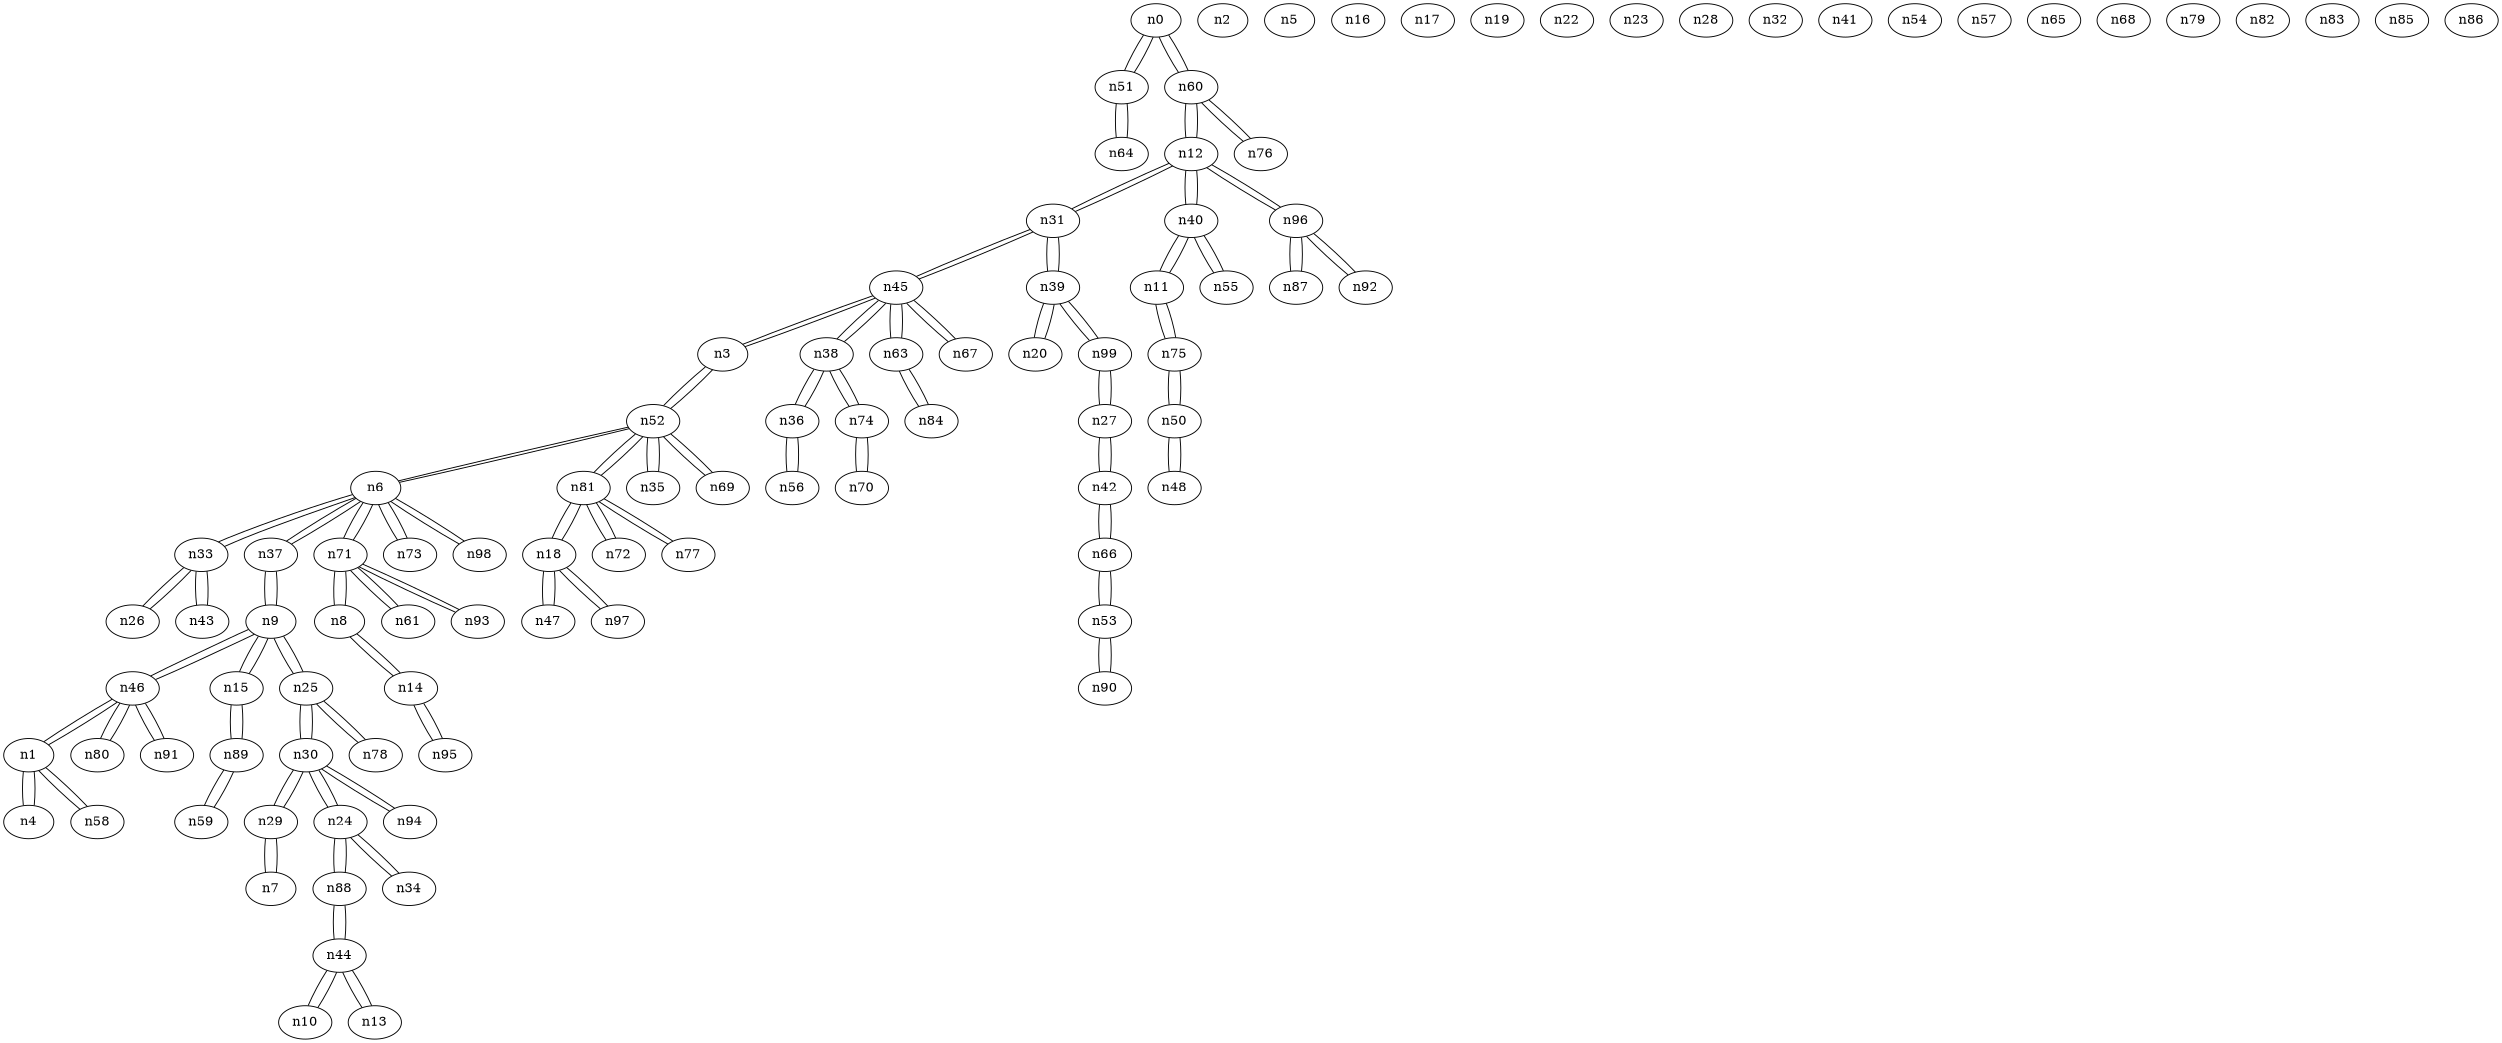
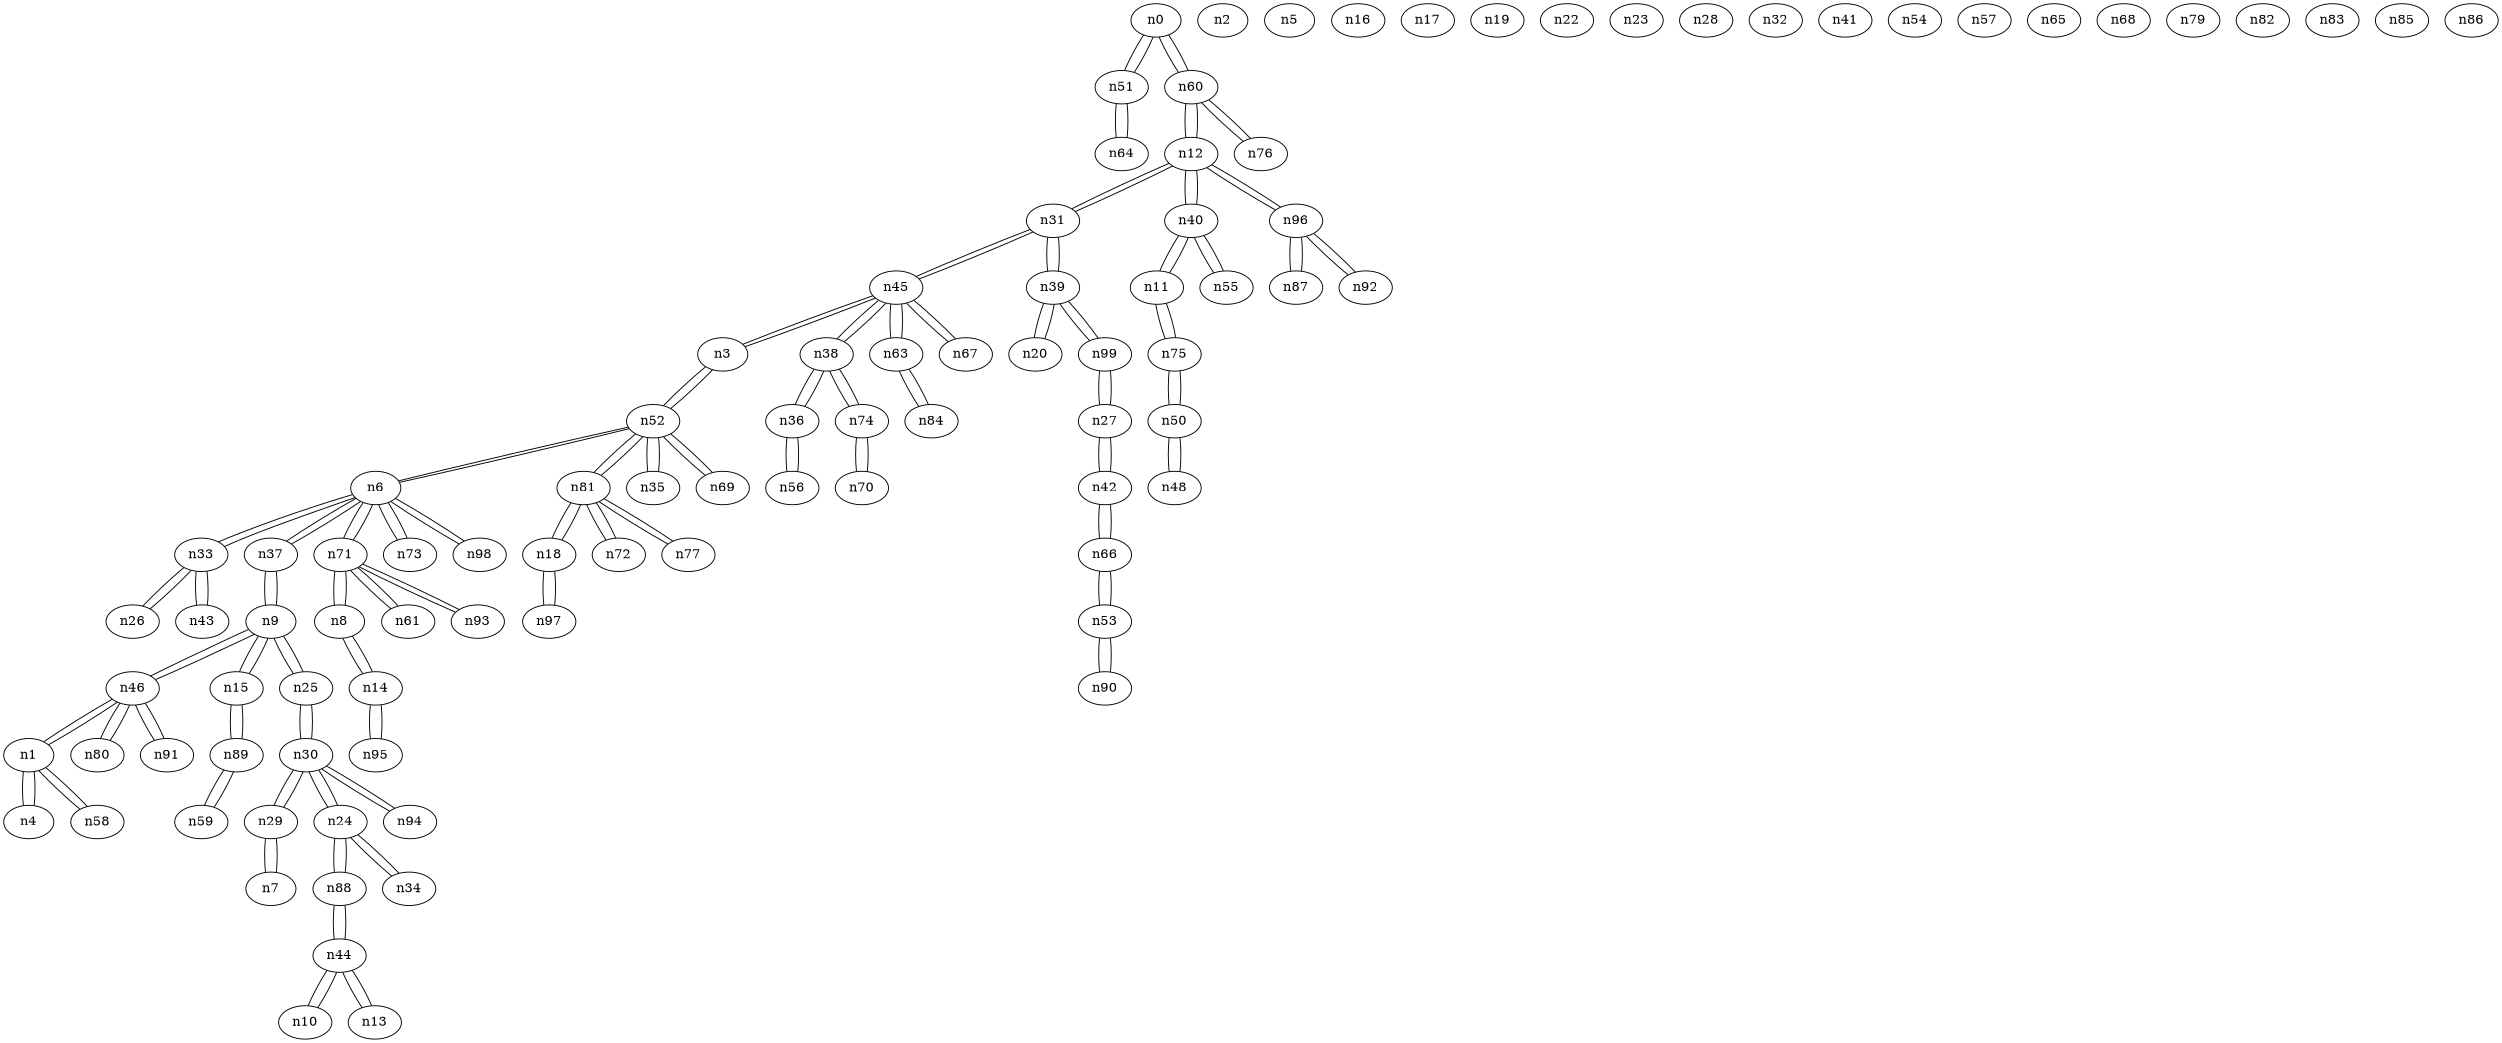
node "n47": removed
node "n78": removed
